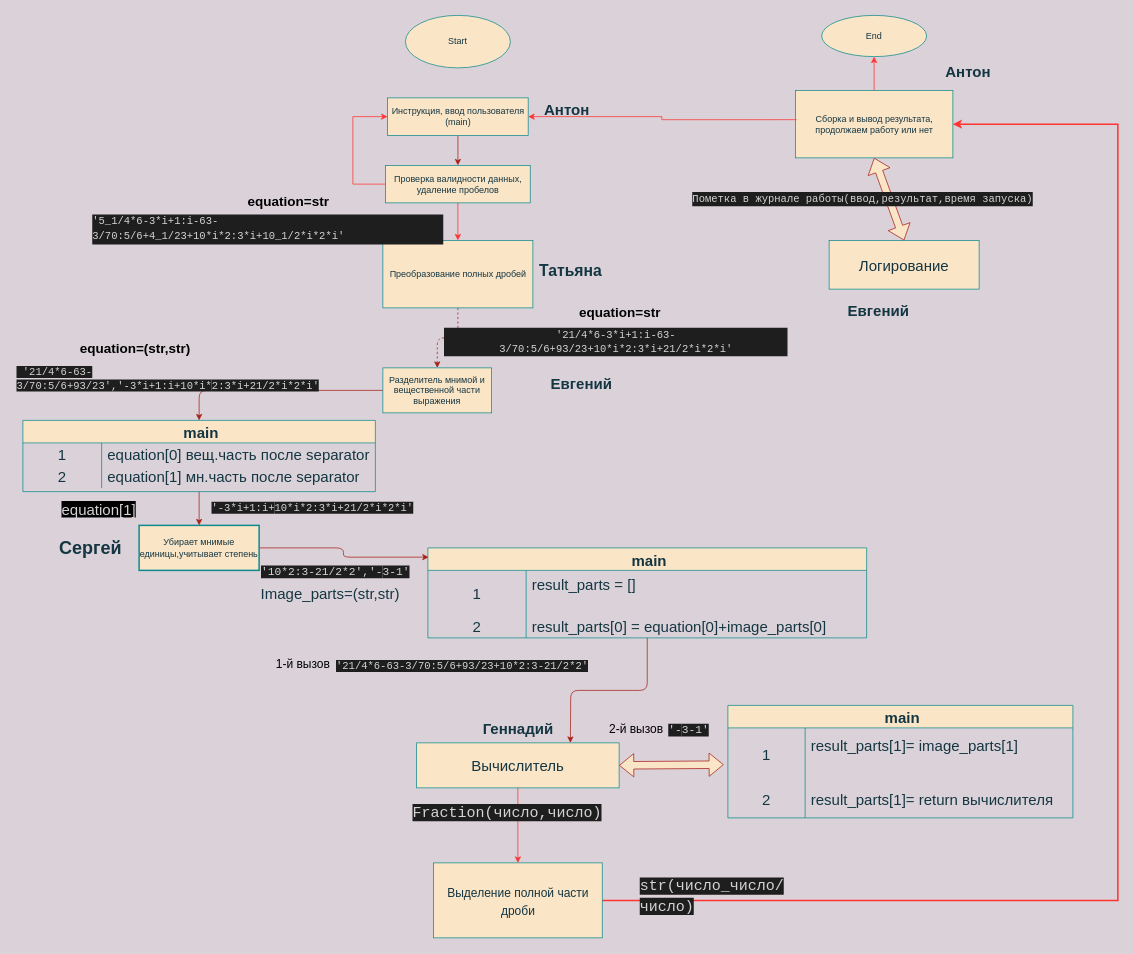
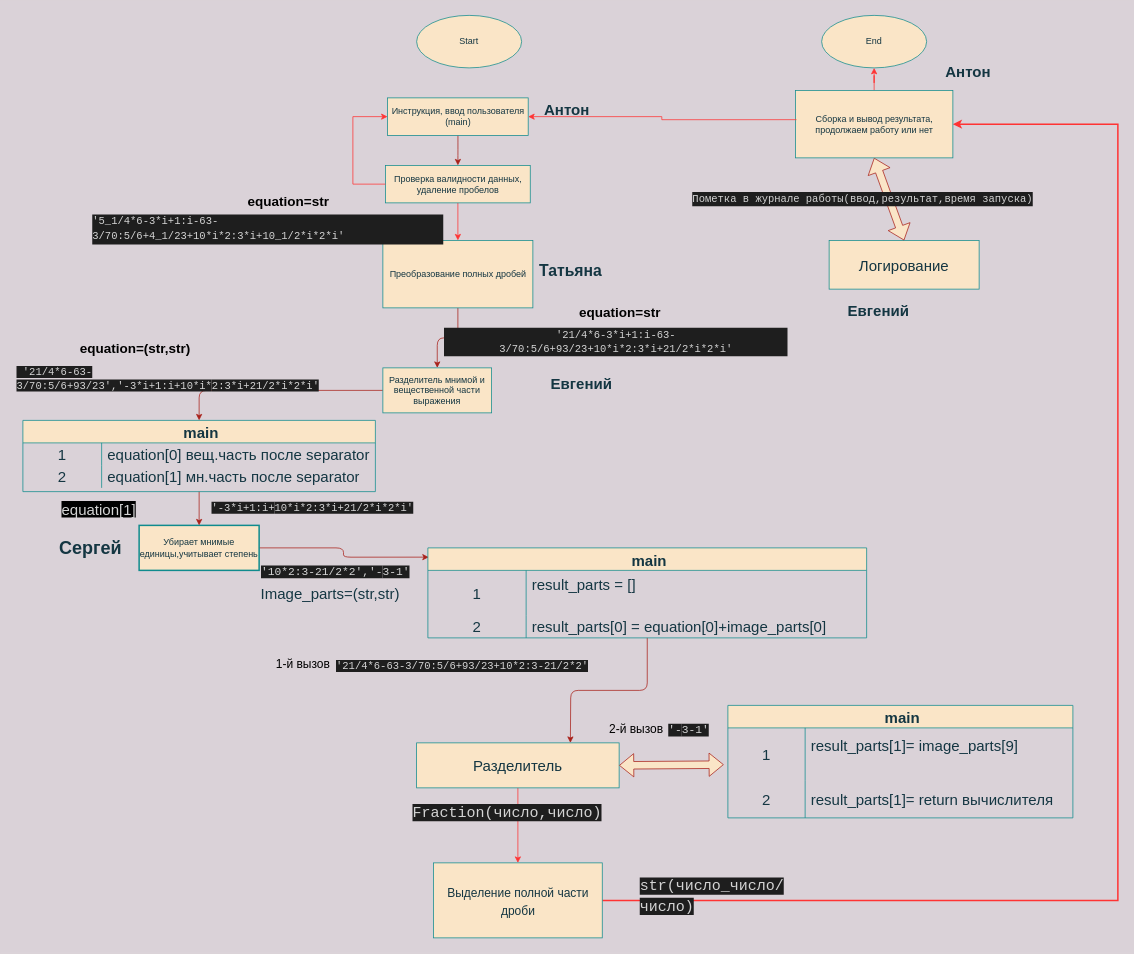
node "End": size 105x41 -> 105x53
node "Start": moved (458, 42) -> (469, 42)
edge "Преобразование полных дробей" -> "Разделитель мнимой и вещественной части выражения": style dashed -> solid
node "Геннадий": removed
node "result_parts[1]= image_parts[1]": label "result_parts[1]= image_parts[1]" -> "result_parts[1]= image_parts[9]"
node "Вычислитель": label "Вычислитель" -> "Разделитель"
